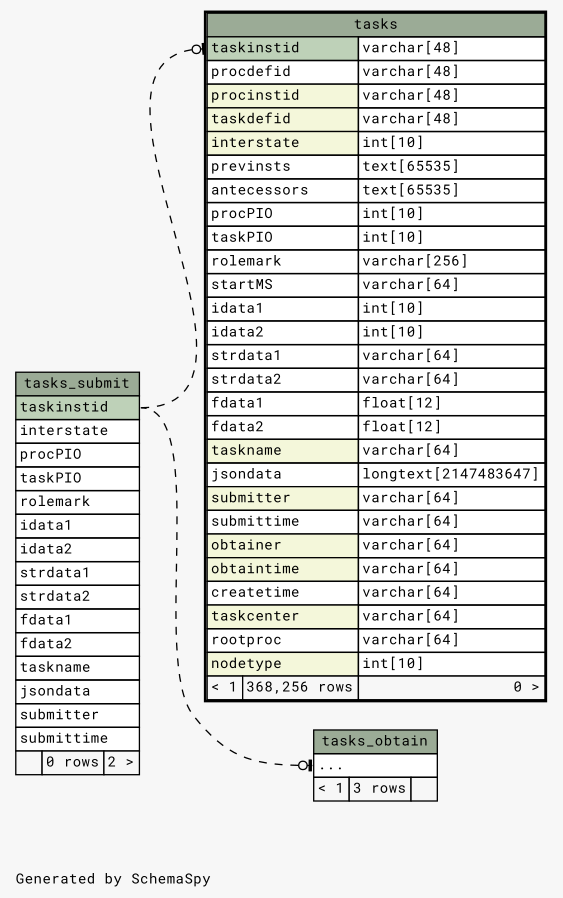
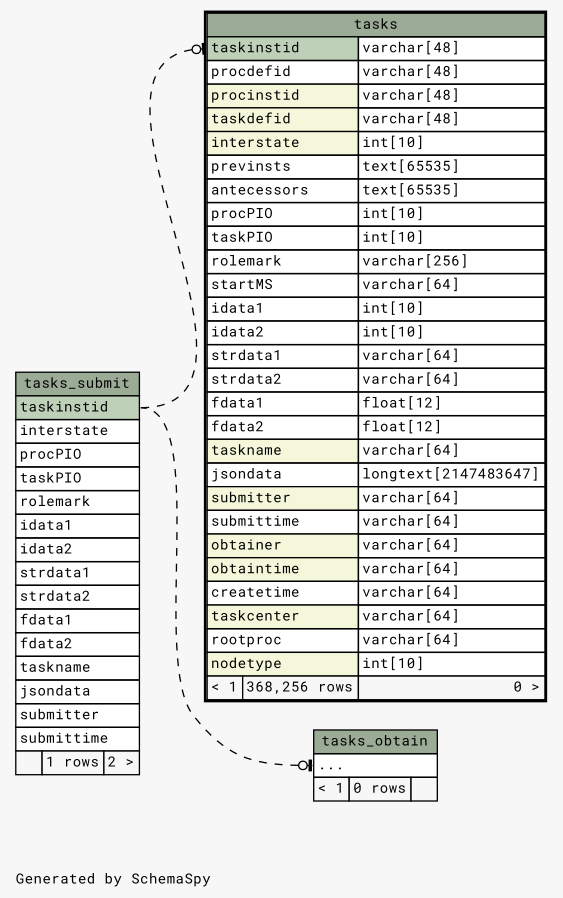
node "tasks_submit": text "0 rows" -> "1 rows"
node "tasks_obtain": text "3 rows" -> "0 rows"
